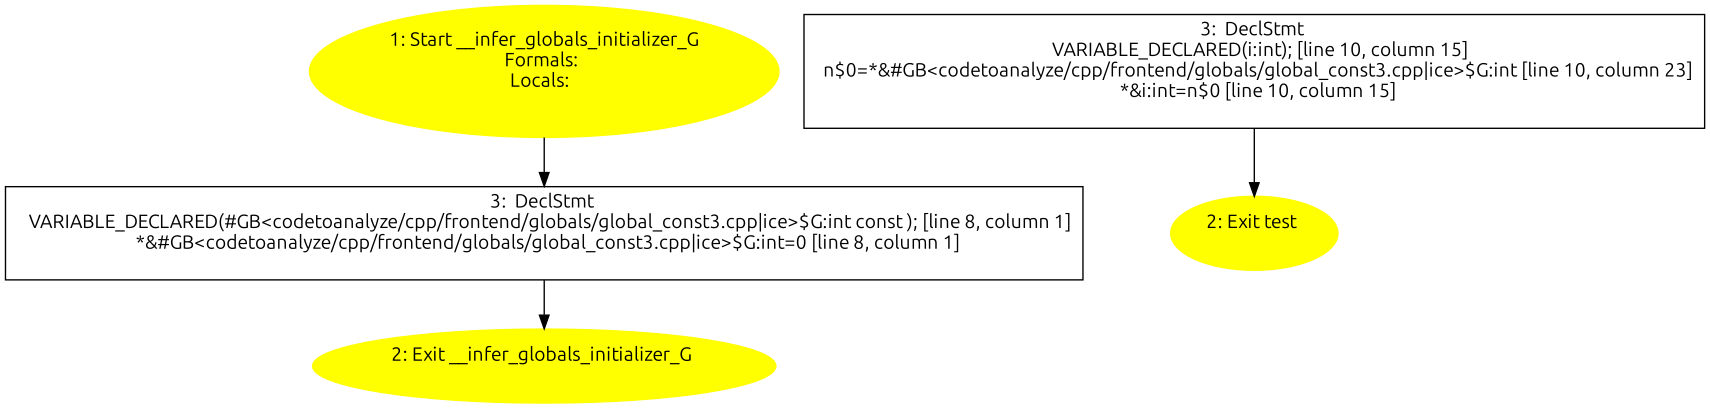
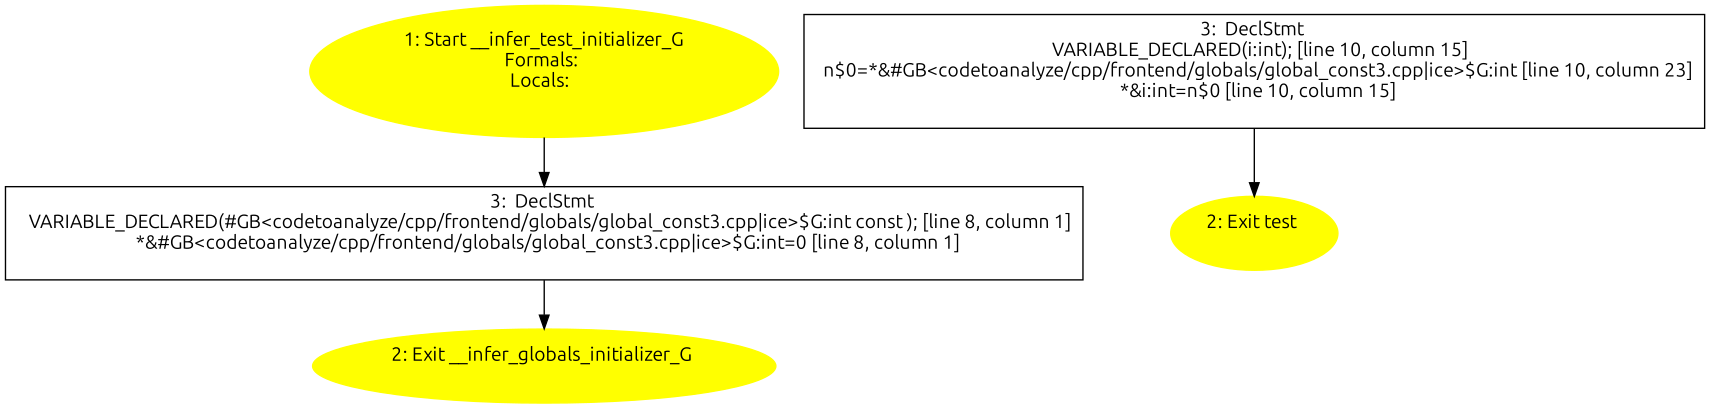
node "1: Start __infer_globals_initializer_G Formals: Locals:": label "1: Start __infer_globals_initializer_G Formals: Locals:" -> "1: Start __infer_test_initializer_G Formals: Locals:"
